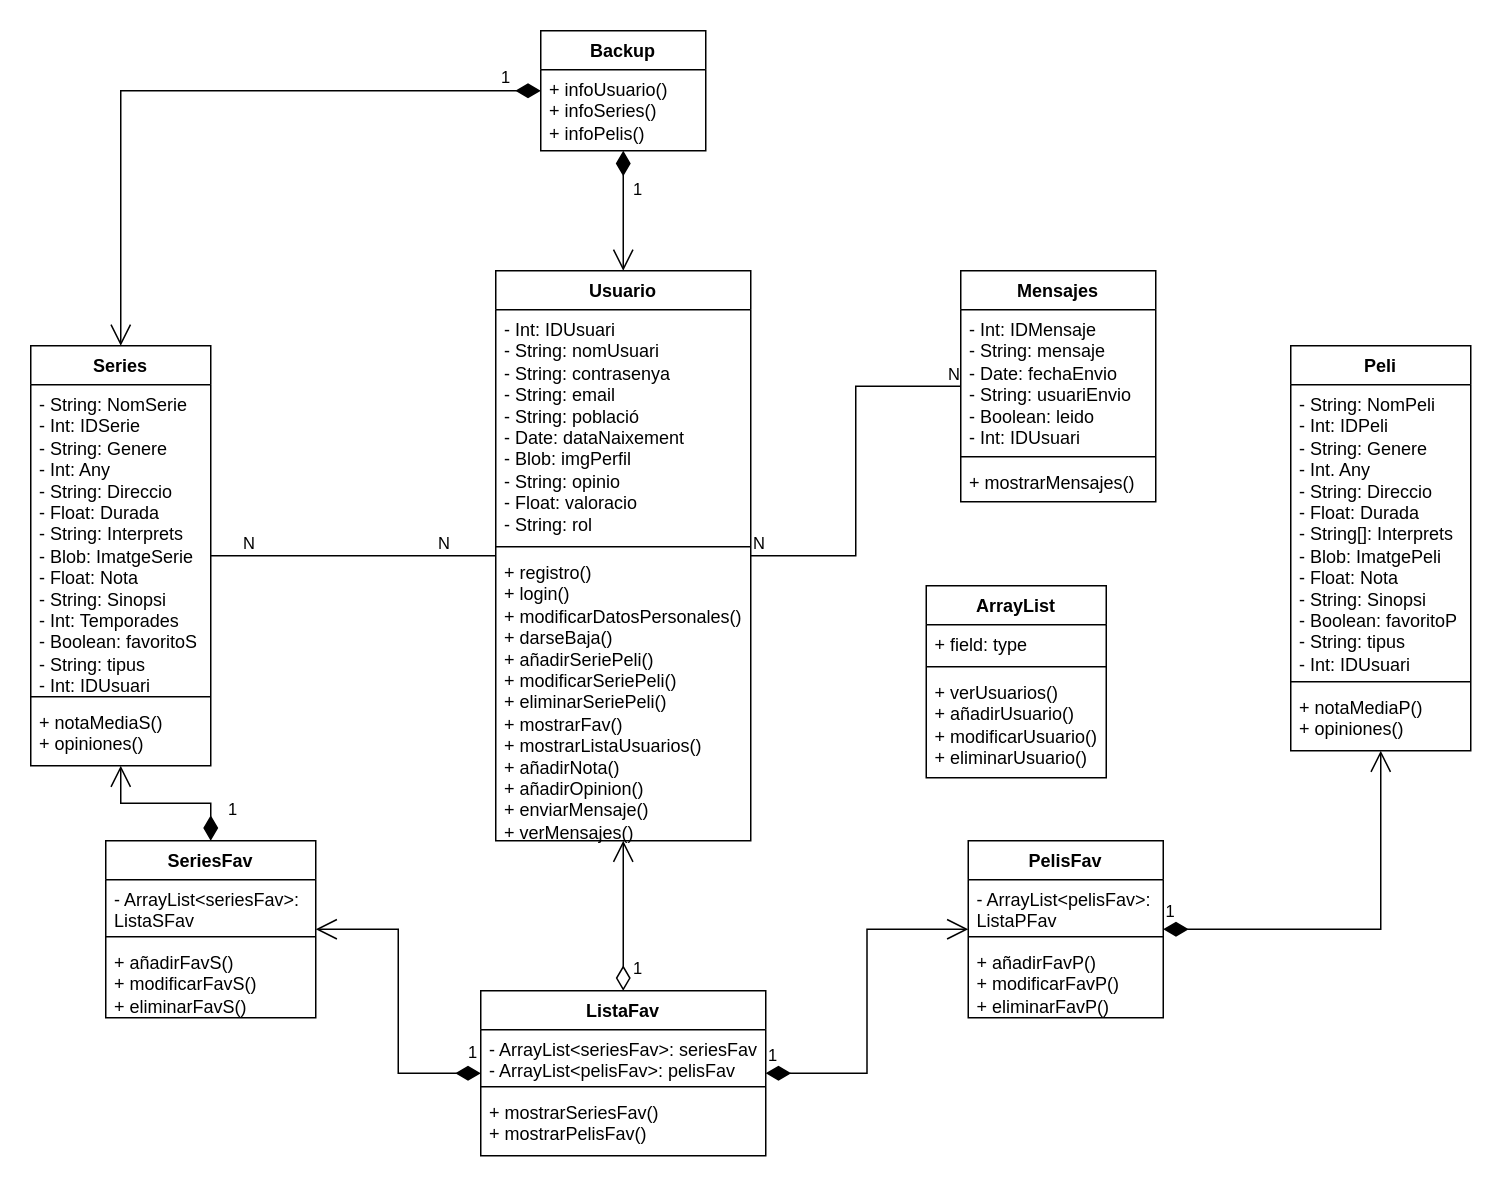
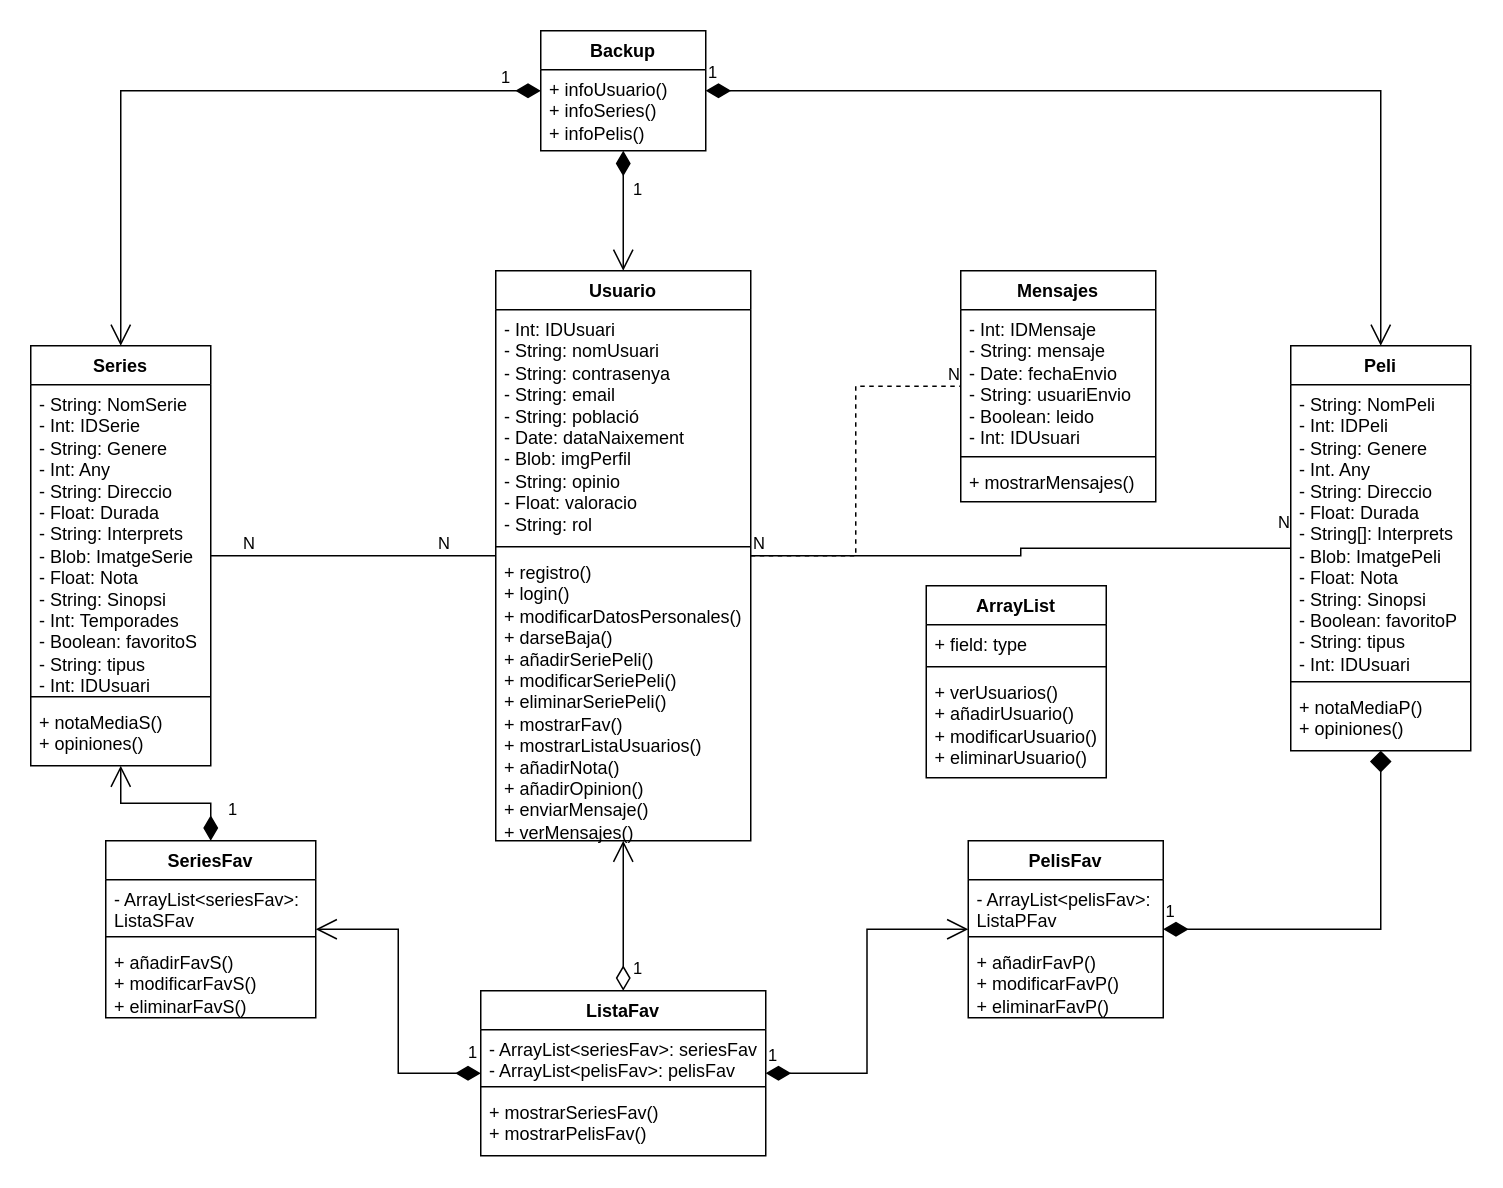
edge "Backup" -- "Peli": added, label "1"
edge "Mensajes" -- "Usuario": style solid -> dashed
edge "Peli" -- "Usuario": added, label "N"
edge "Peli" -- "PelisFav": arrowhead open -> diamond
